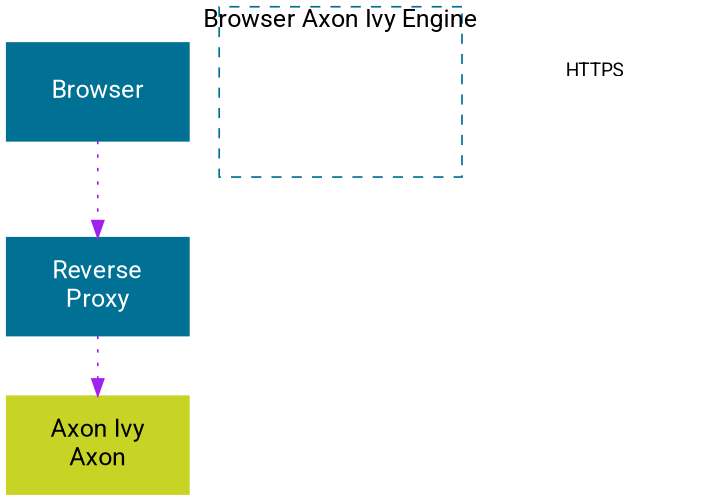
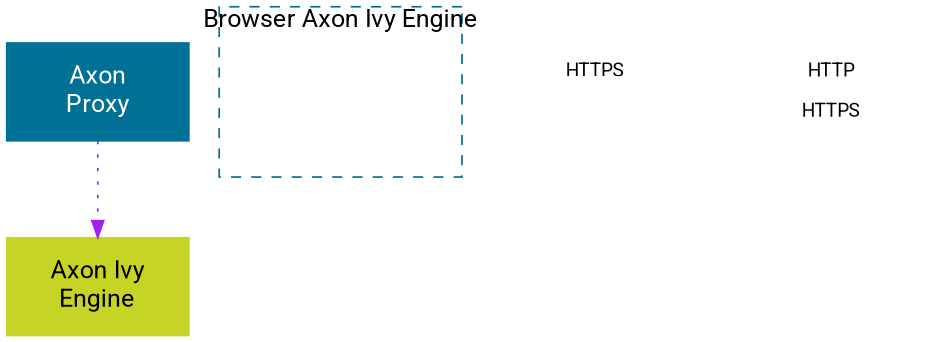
node "Browser": removed
node "HTTP HTTPS": added
node "Reverse Proxy": label "Reverse Proxy" -> "Axon Proxy"
node "Axon Ivy Axon": label "Axon Ivy Axon" -> "Axon Ivy Engine"
